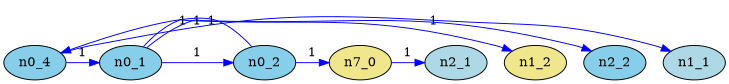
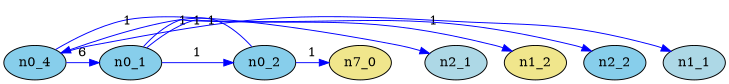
edge "n0_4" -> "n0_1": label "1" -> "6"
edge "n7_0" -> "n2_1": now "n0_4" -> "n2_1"
